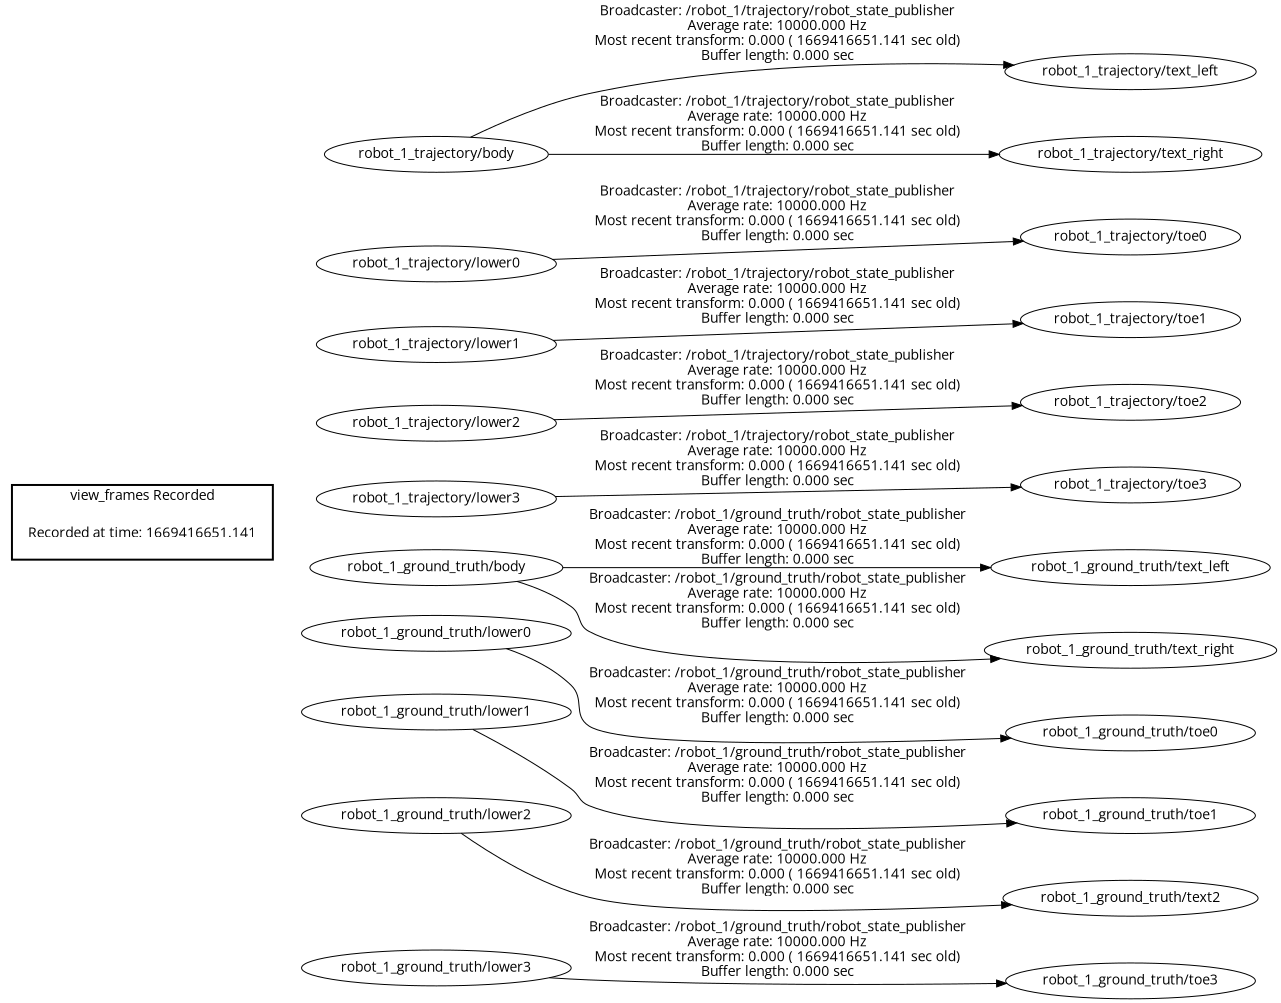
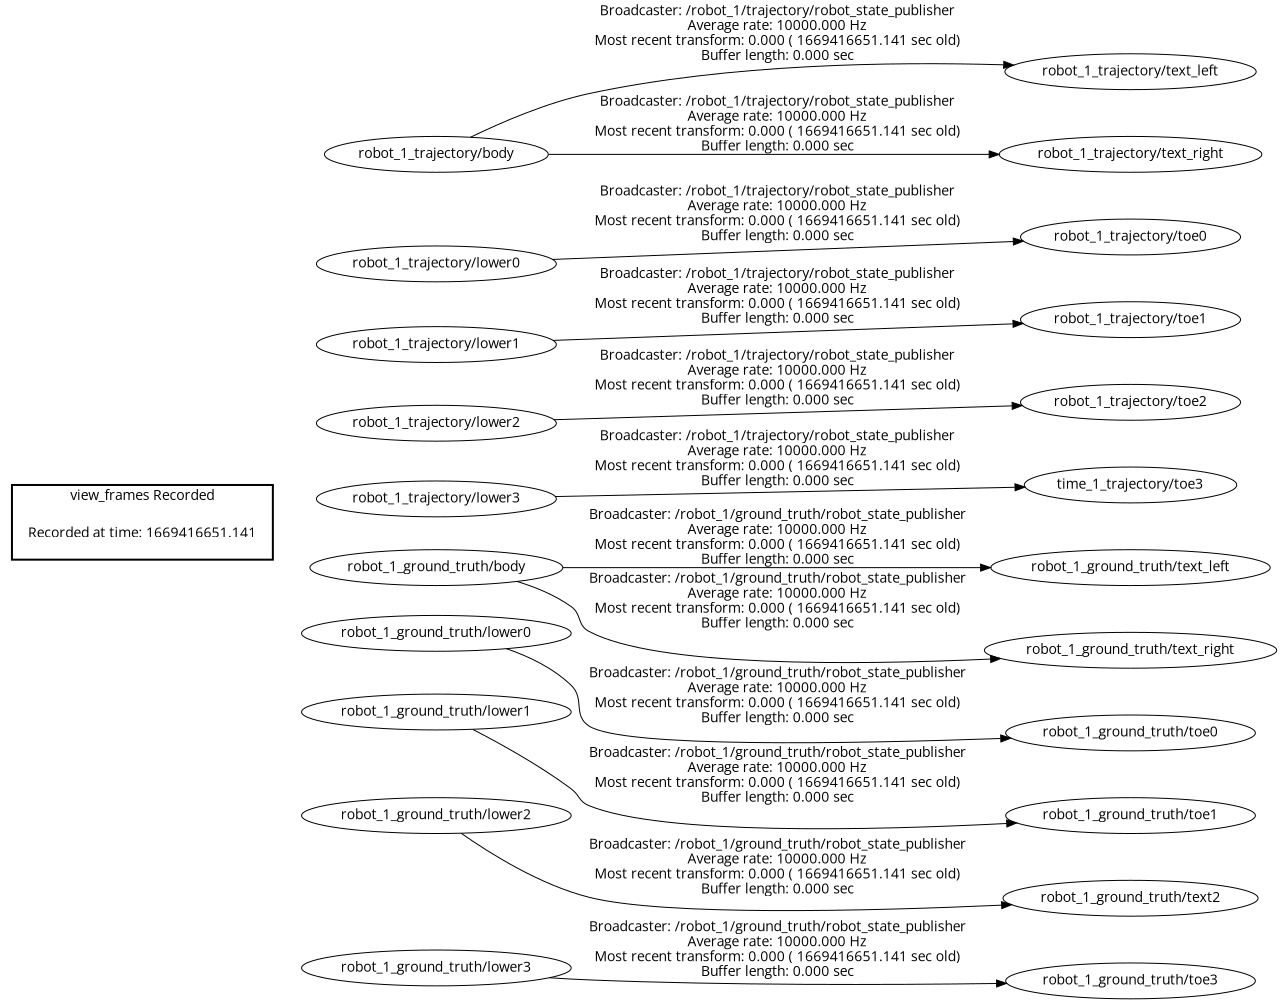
node "robot_1_trajectory/toe3": label "robot_1_trajectory/toe3" -> "time_1_trajectory/toe3"
